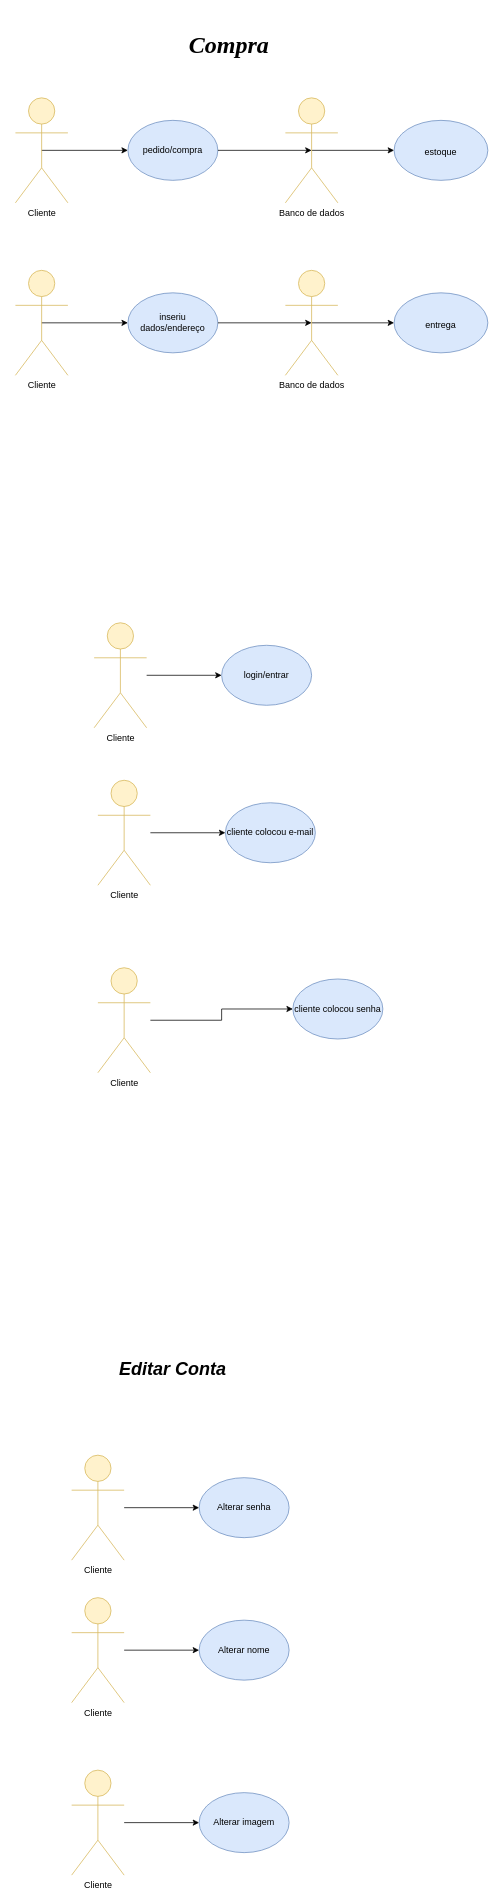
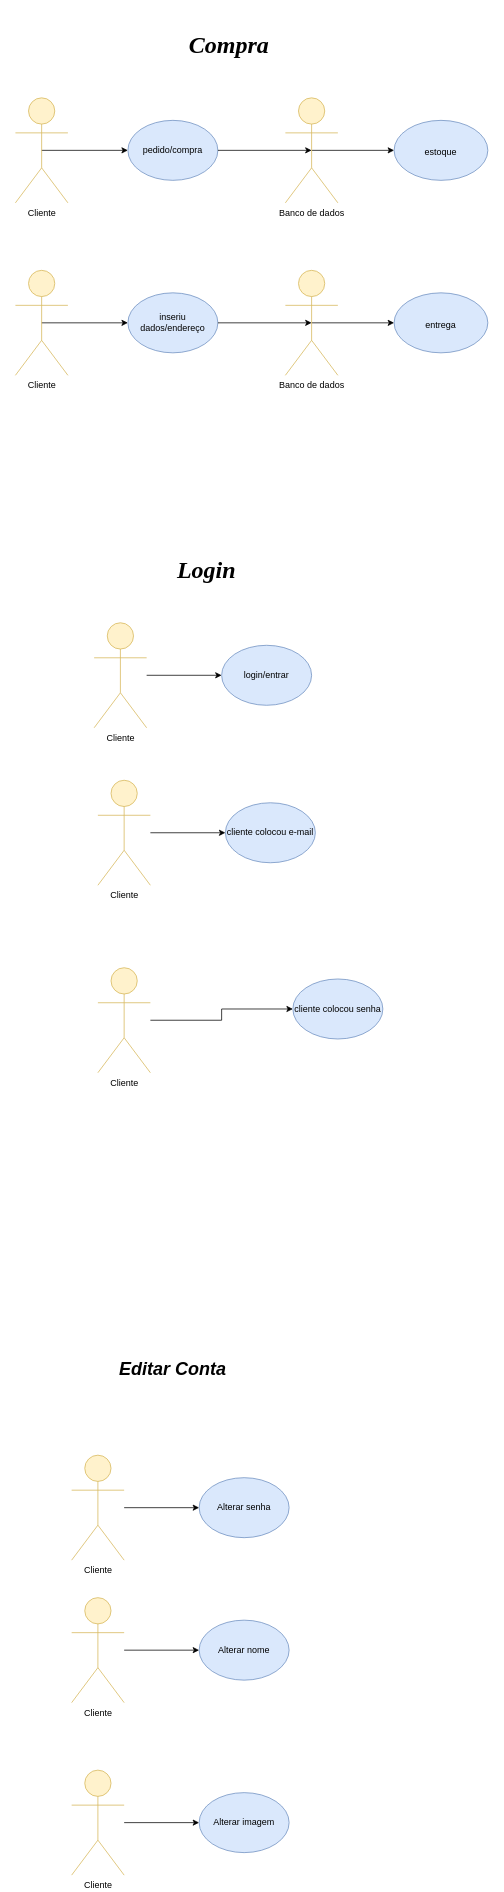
node "Login": added
